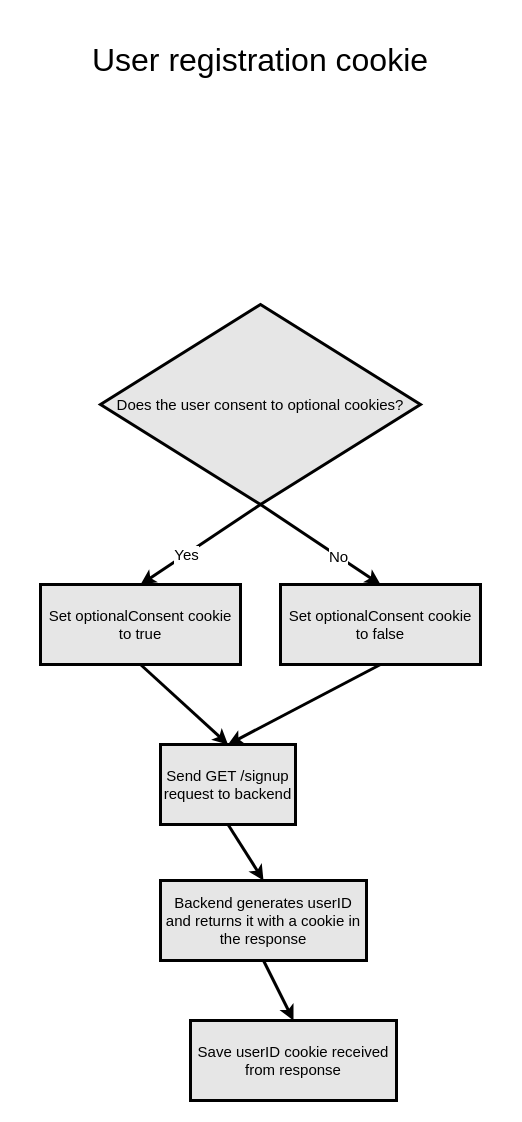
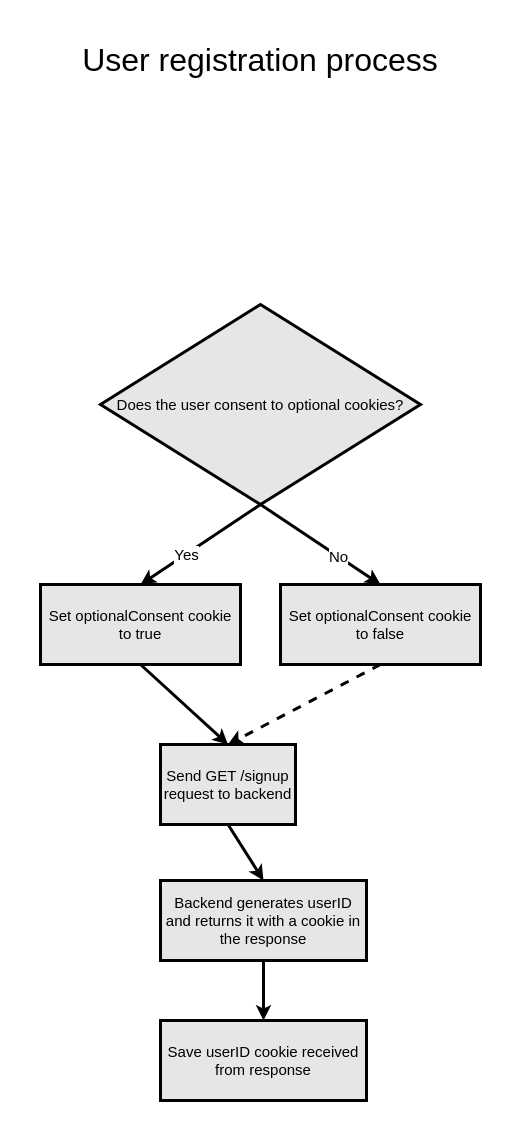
node "User registration cookie": label "User registration cookie" -> "User registration process"
edge "Set optionalConsent cookie to false" -> "Send GET /signup request to backend": style solid -> dashed
node "Save userID cookie received from response": moved (294, 1061) -> (264, 1061)
